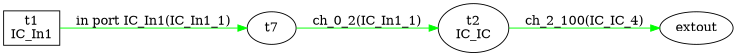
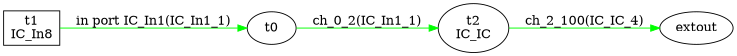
node "t1 IC_In1": label "t1 IC_In1" -> "t1 IC_In8"
node "t7": label "t7" -> "t0"
